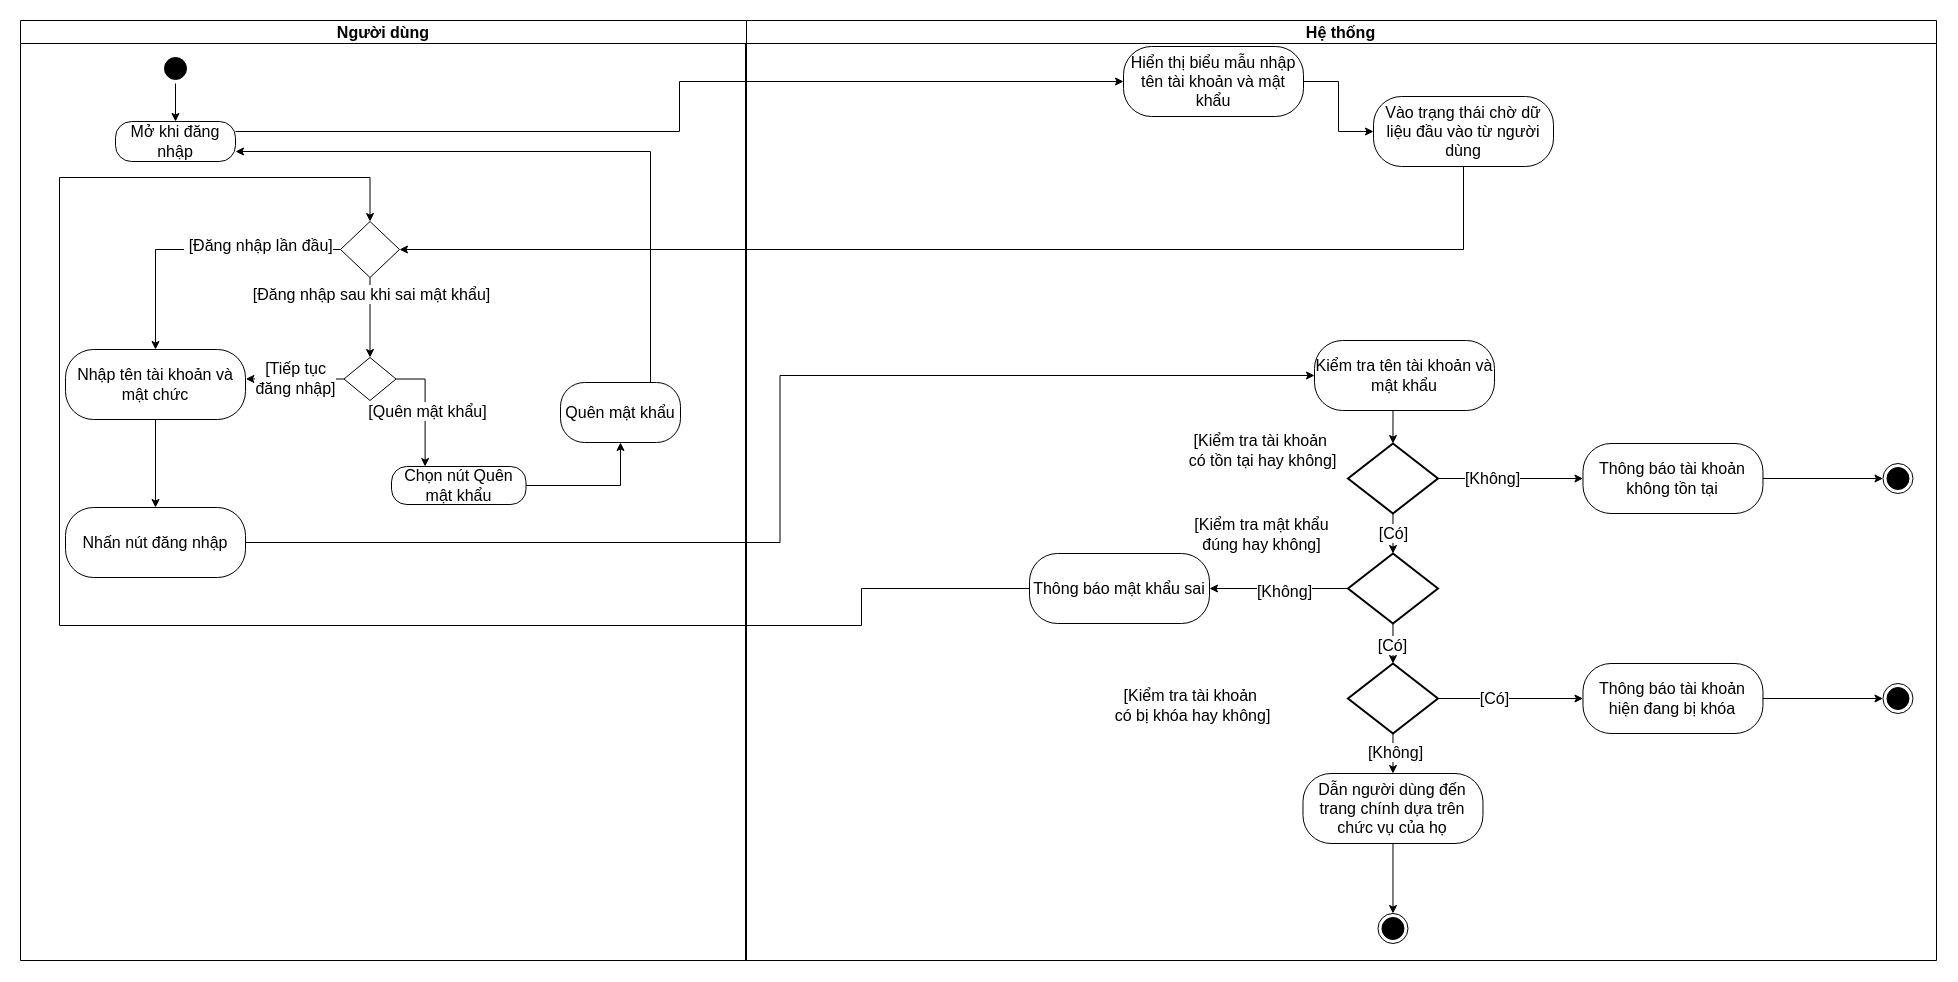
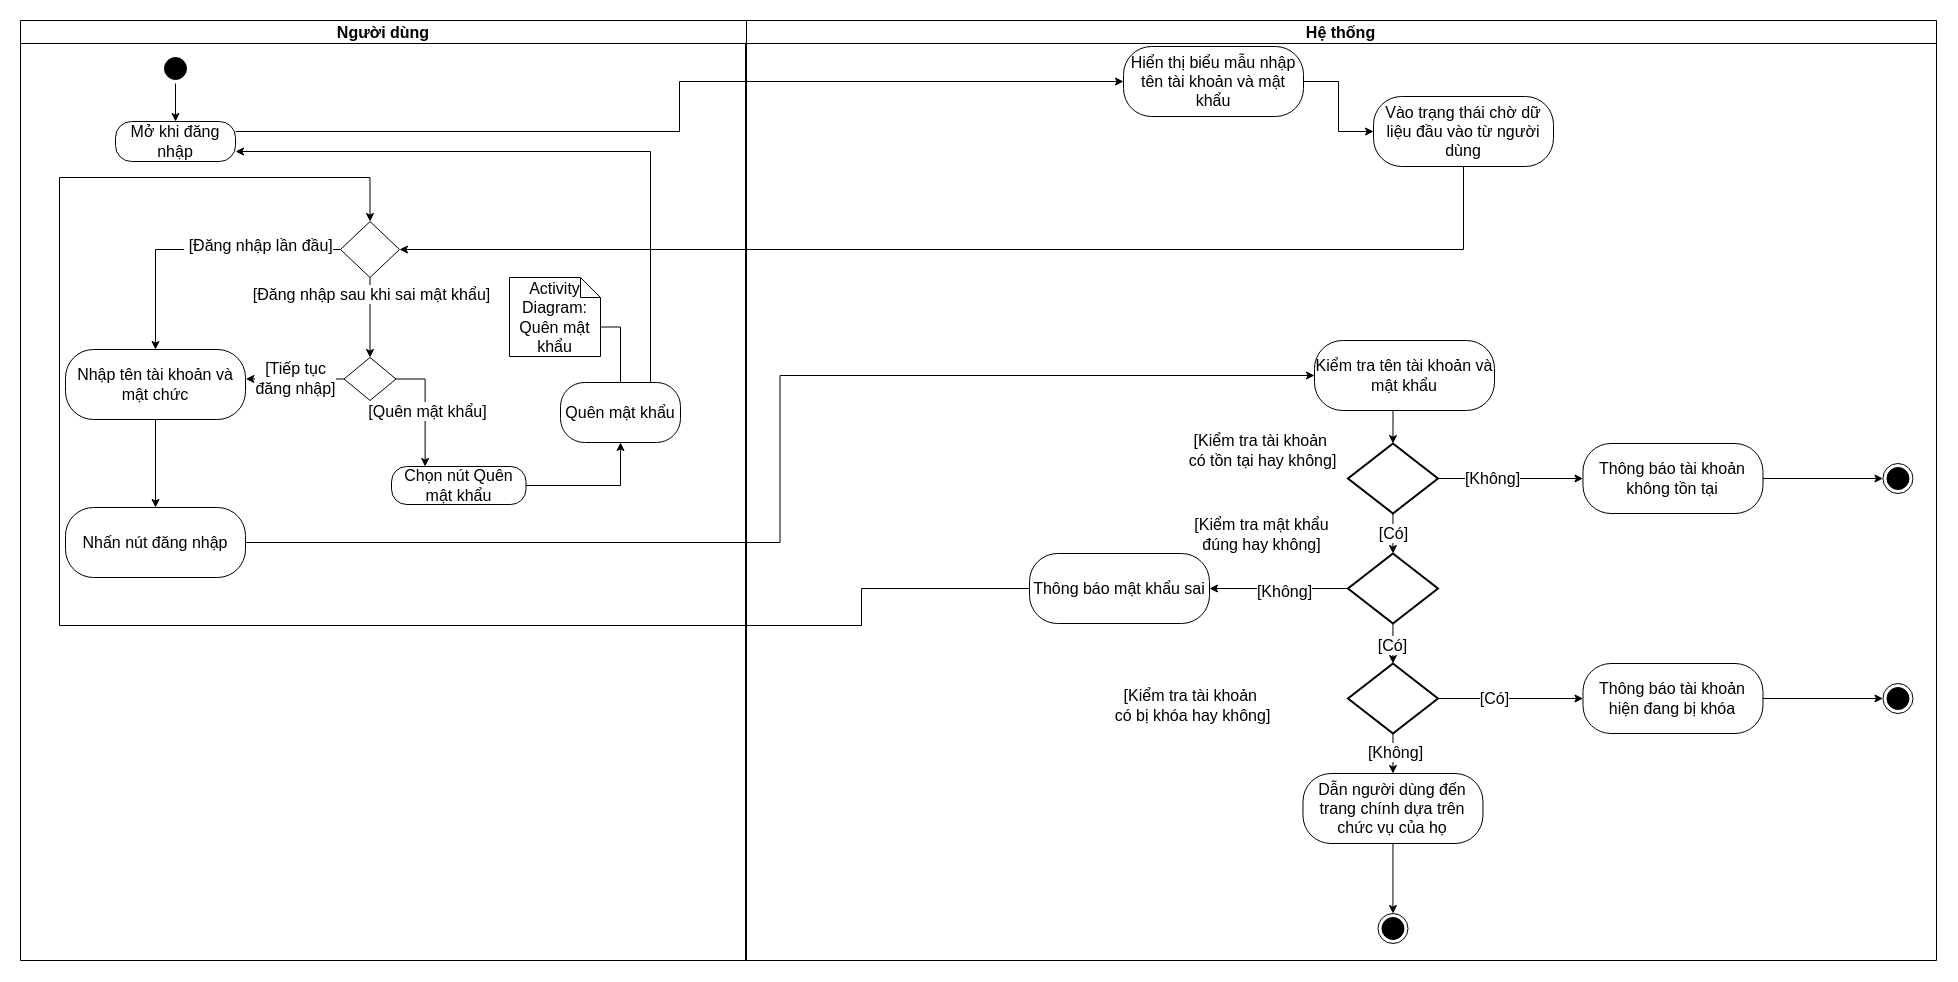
node "Activity Diagram: Quên mật khẩu": added
edge "Activity Diagram: Quên mật khẩu" -- "Quên mật khẩu": added
